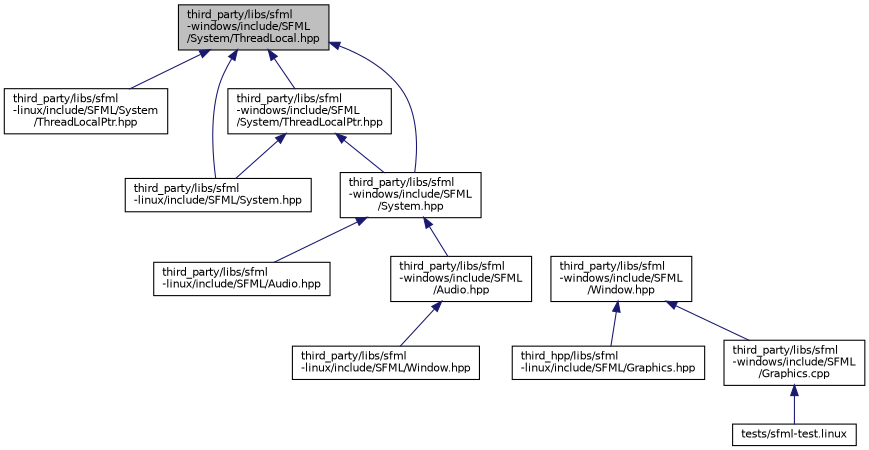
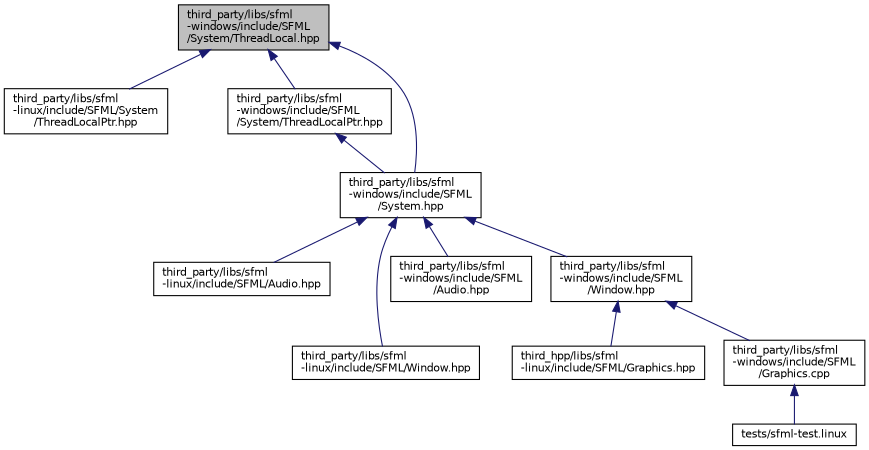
node "third_party/libs/sfml -linux/include/SFML/System.hpp": removed
edge "third_party/libs/sfml -windows/include/SFML /Window.hpp" -> "third_party/libs/sfml -windows/include/SFML /System.hpp": added
edge "third_party/libs/sfml -linux/include/SFML/Window.hpp" -> "third_party/libs/sfml -windows/include/SFML /Audio.hpp": now "third_party/libs/sfml -linux/include/SFML/Window.hpp" -> "third_party/libs/sfml -windows/include/SFML /System.hpp"
